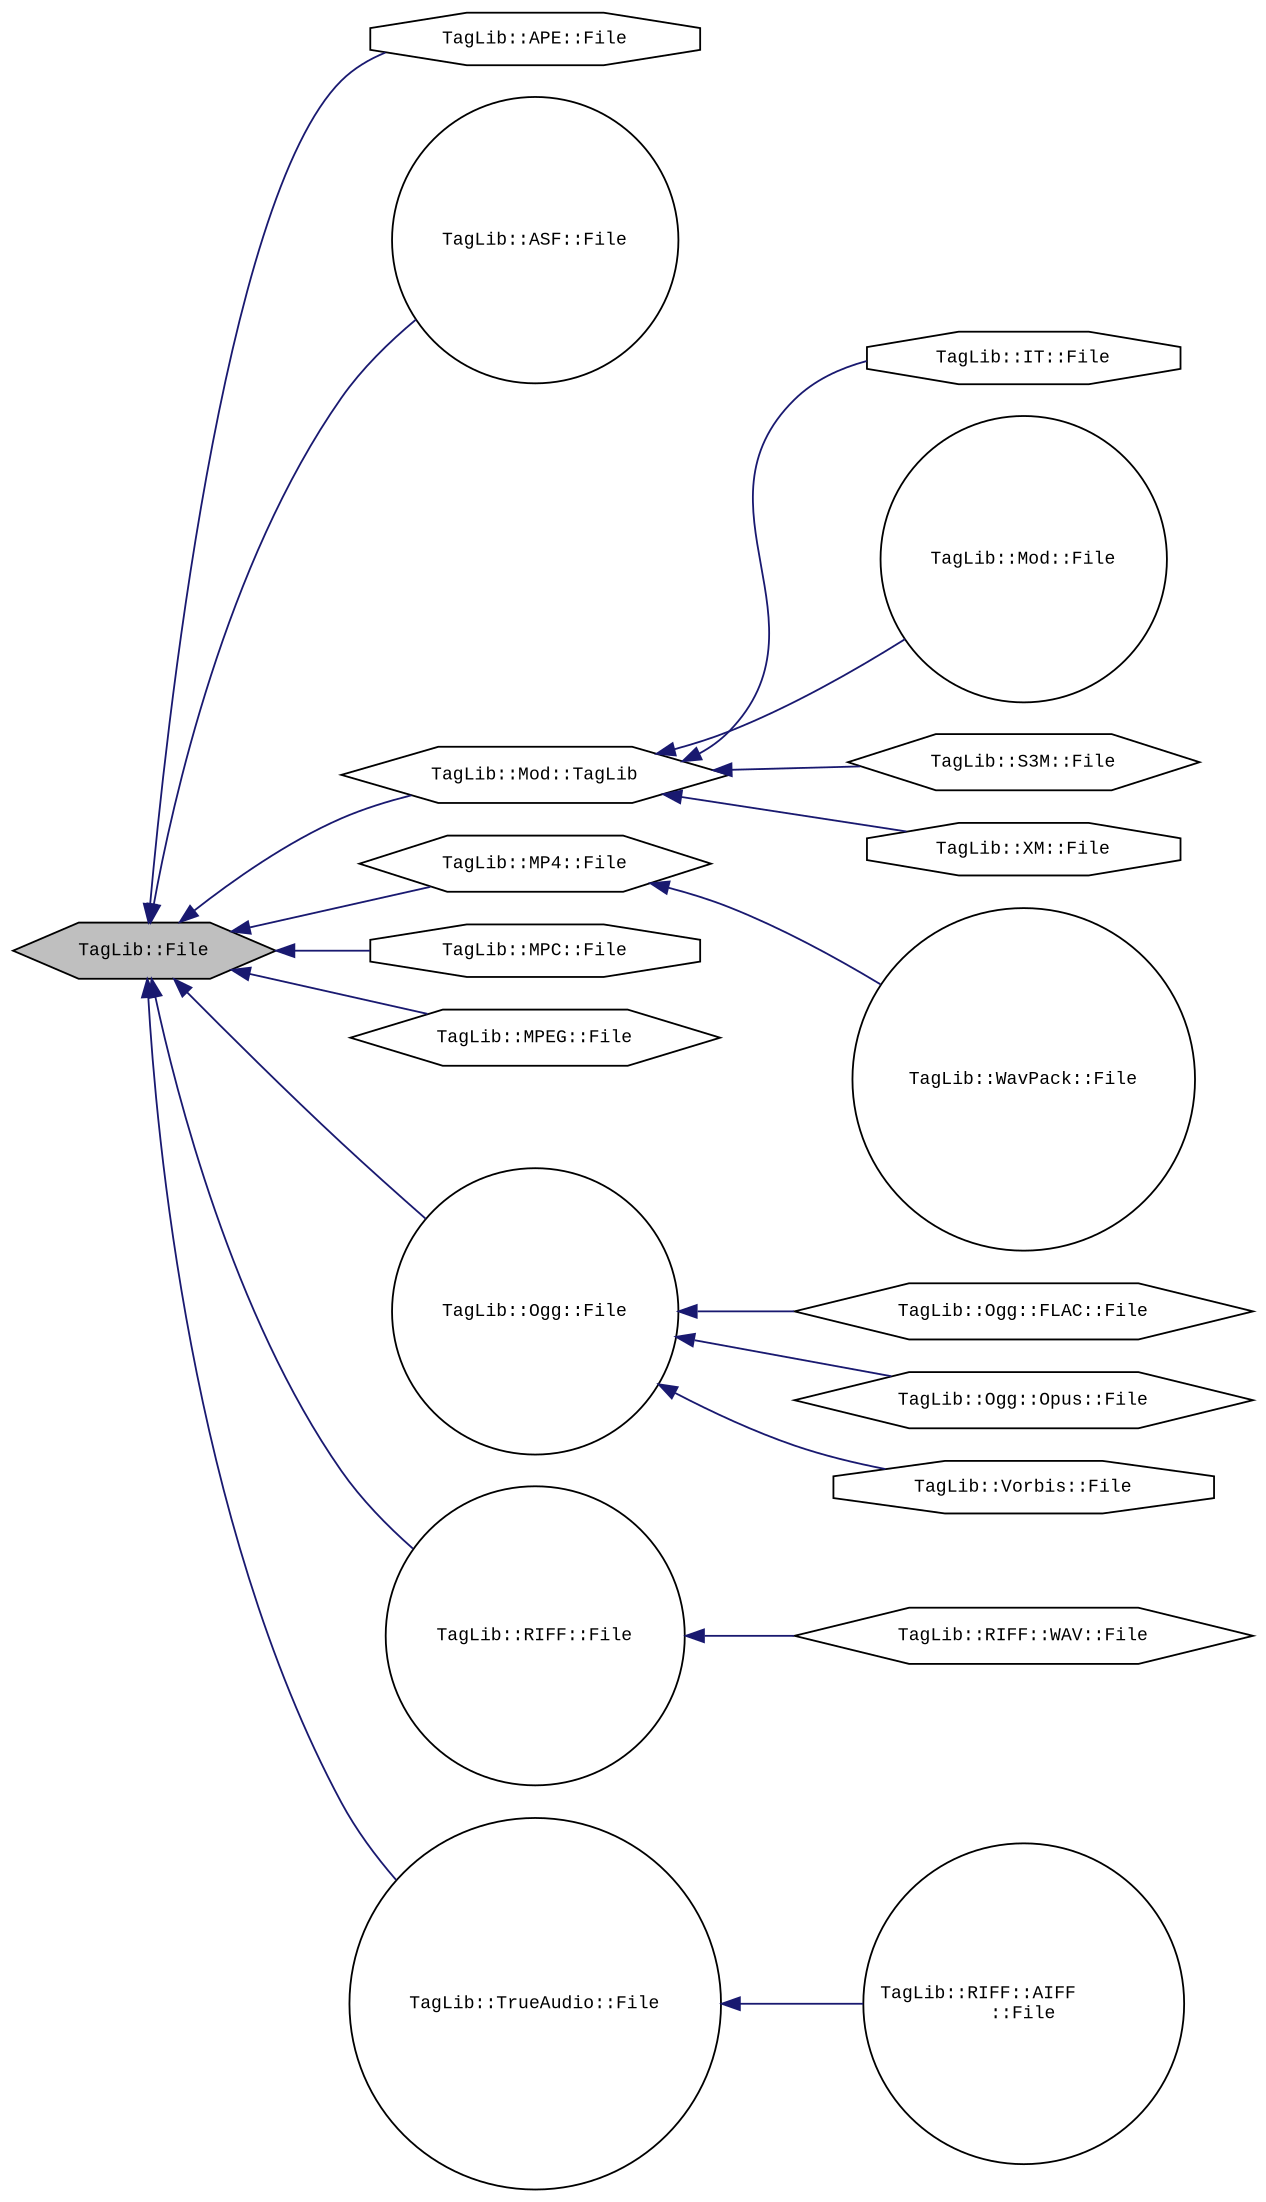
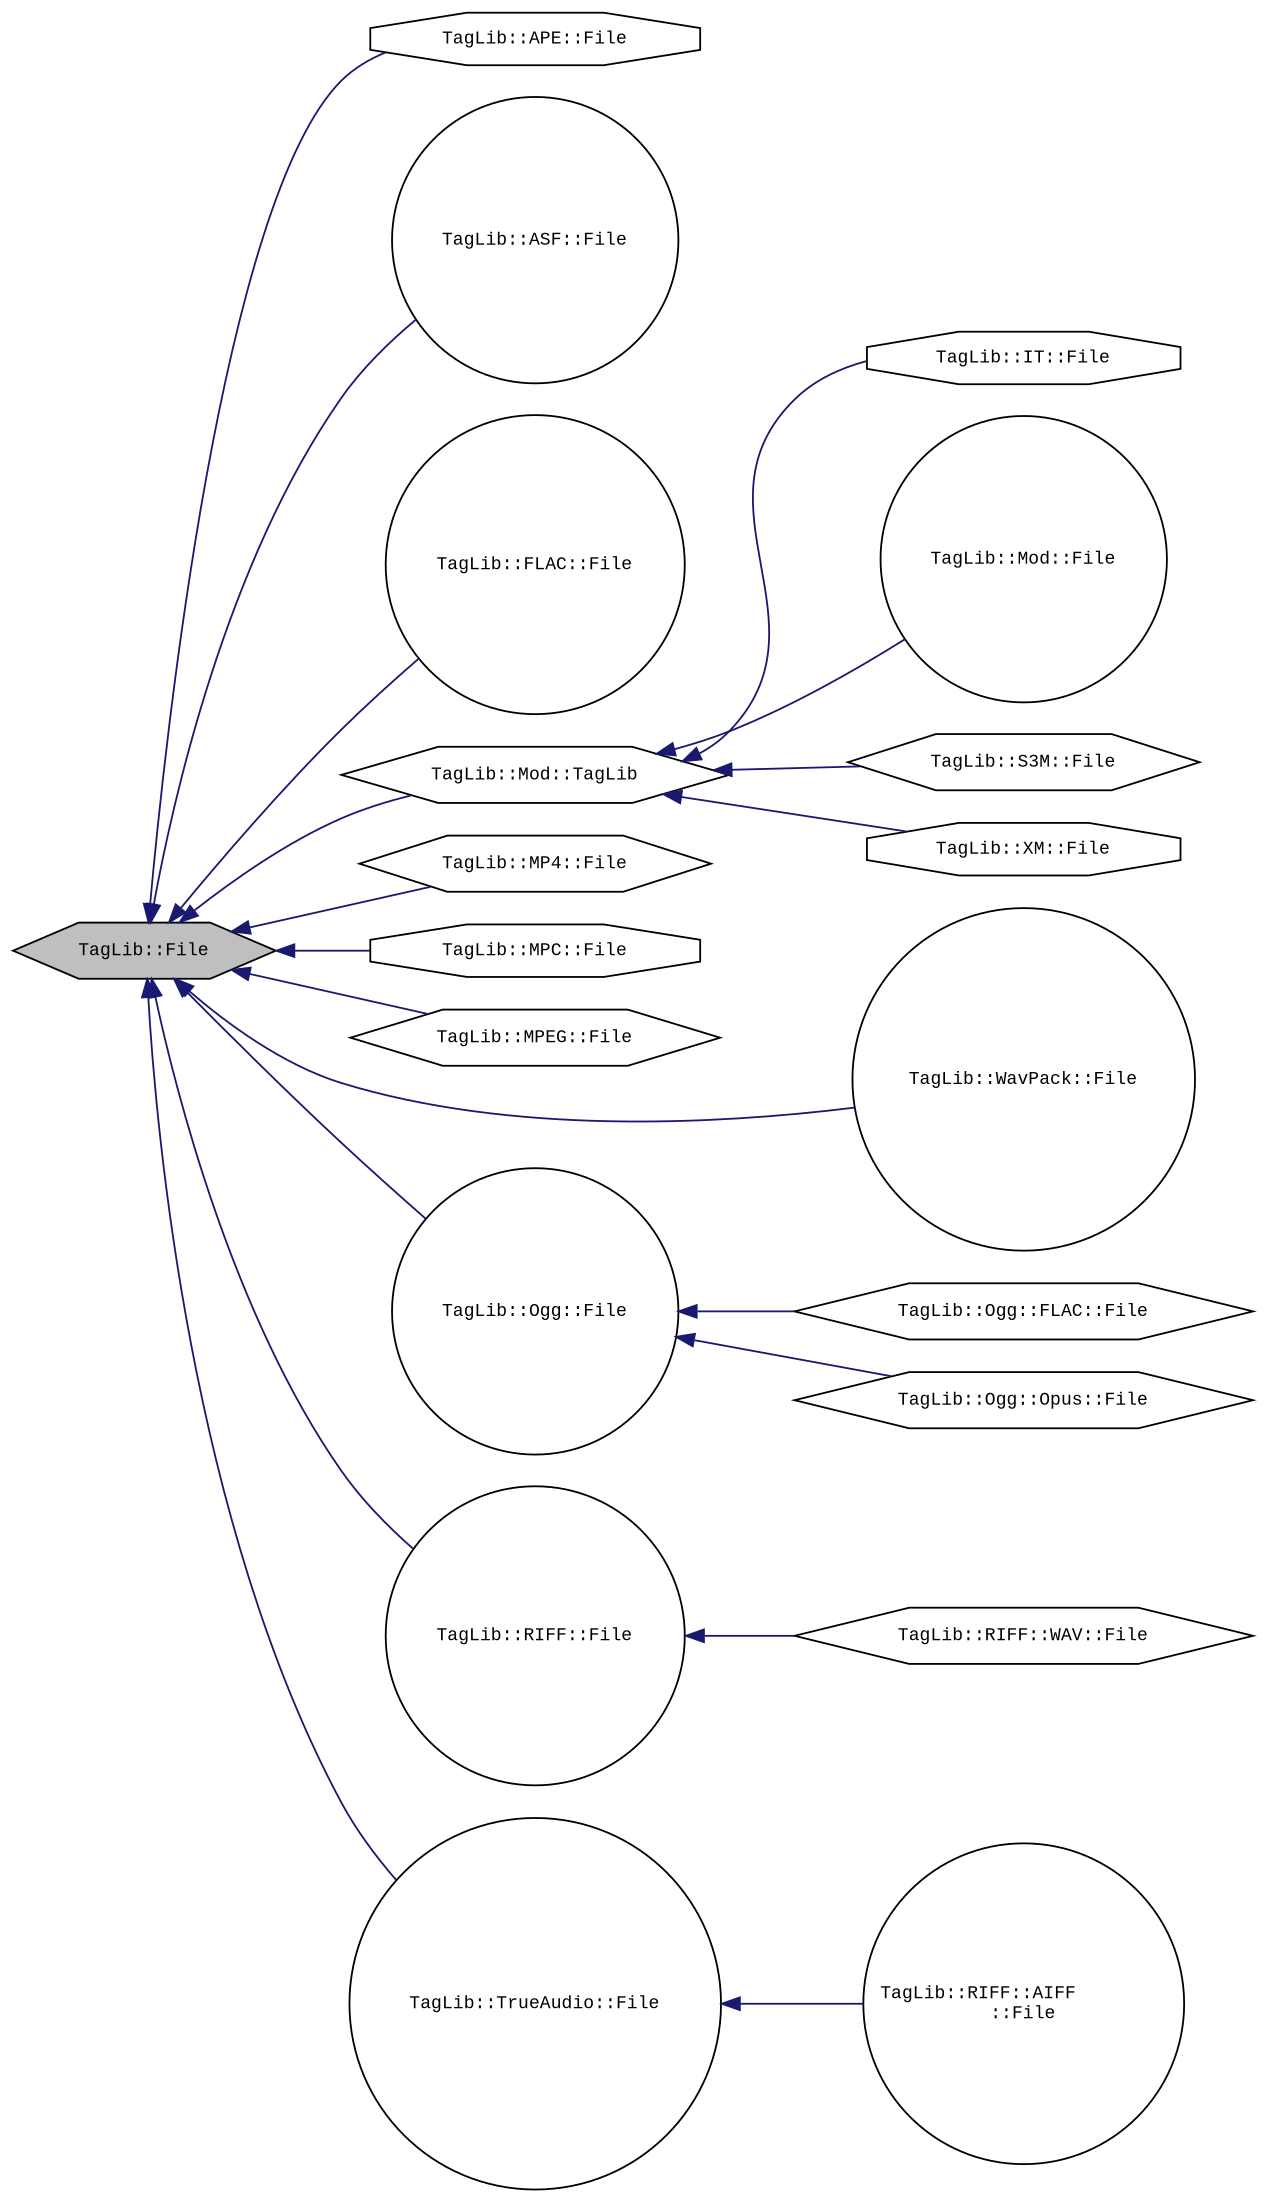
node "TagLib::FLAC::File": added
edge "TagLib::WavPack::File" -> "TagLib::MP4::File": now "TagLib::WavPack::File" -> "TagLib::File"
node "TagLib::Vorbis::File": removed
